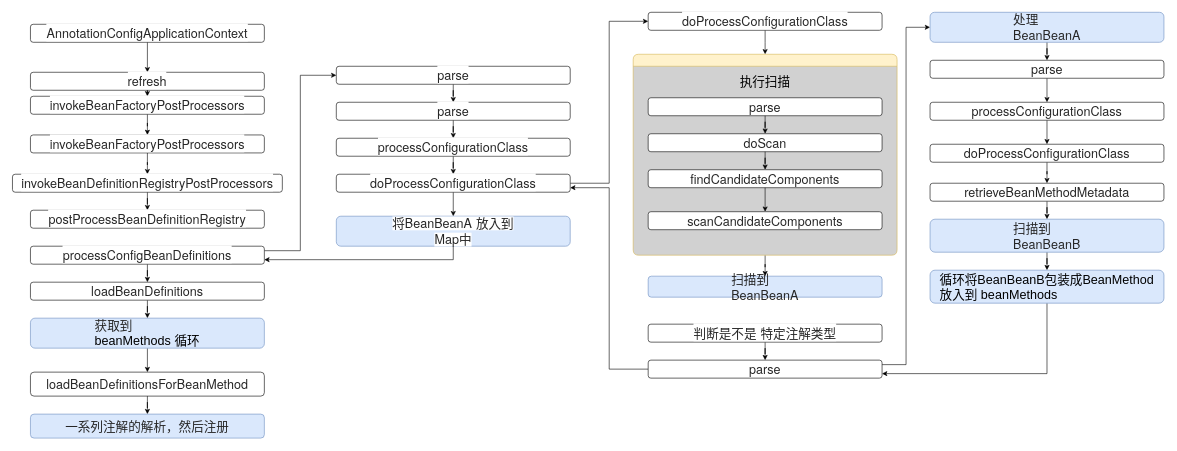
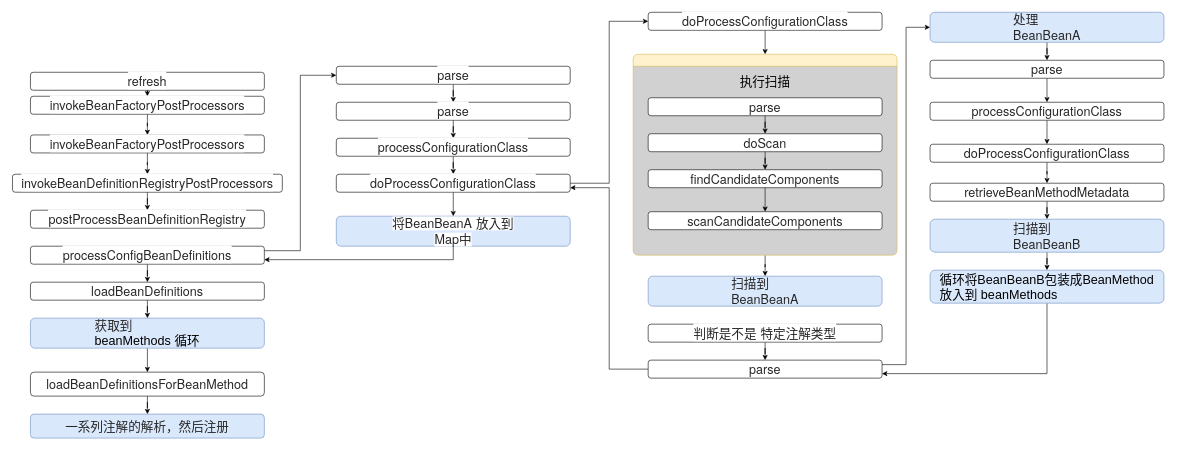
node "AnnotationConfigApplicationContext": removed
edge "AnnotationConfigApplicationContext" -> "refresh": removed
node "扫描到 BeanBeanA": size 234x21 -> 234x30
